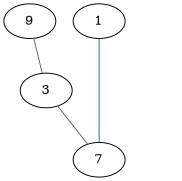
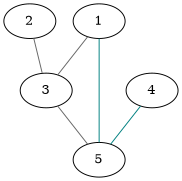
node "9": label "9" -> "2"
edge "1" -- "3": added
node "4": added
node "7": label "7" -> "5"
